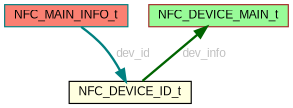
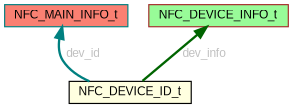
node "NFC_DEVICE_MAIN_t": label "NFC_DEVICE_MAIN_t" -> "NFC_DEVICE_INFO_t"
edge "NFC_MAIN_INFO_t" -> "NFC_DEVICE_ID_t": reversed
